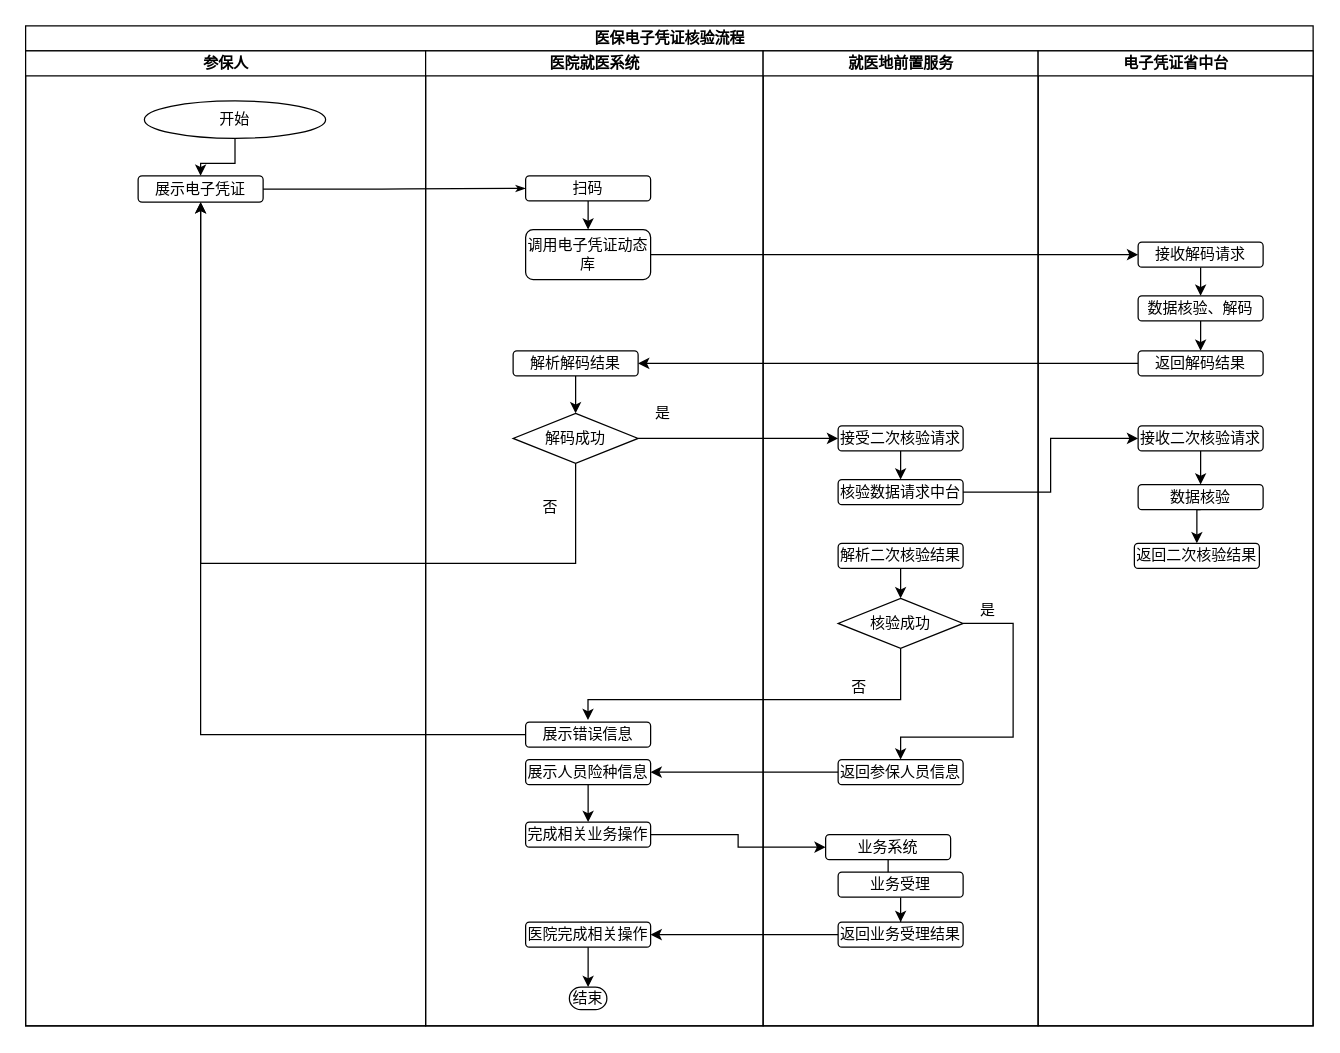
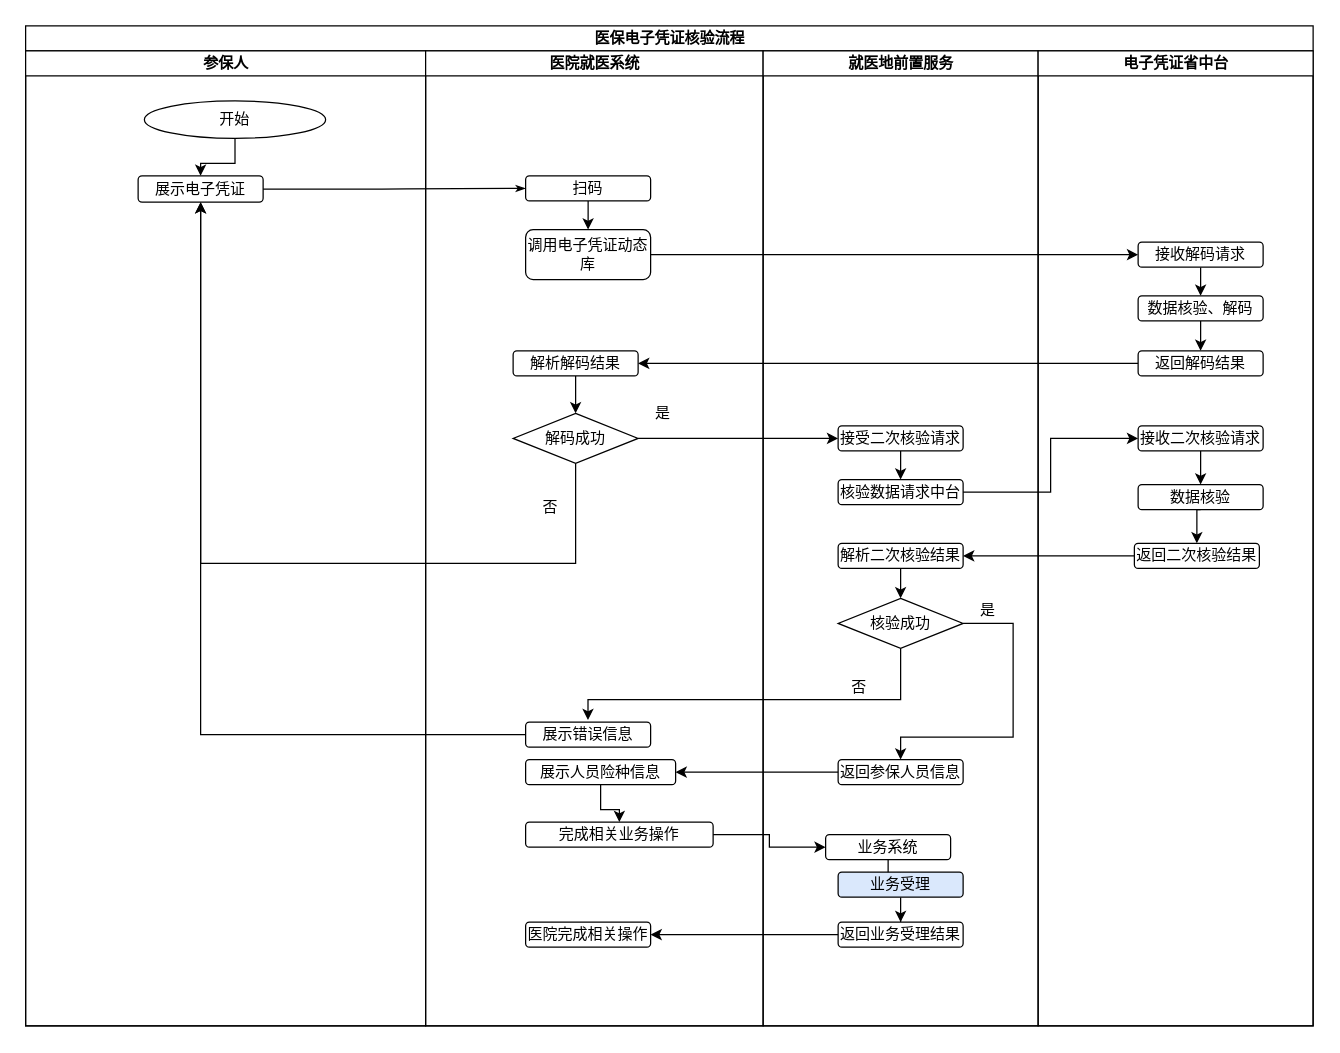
edge "返回二次核验结果" -> "解析二次核验结果": added
node "展示人员险种信息": size 125x25 -> 150x25
node "完成相关业务操作": size 125x25 -> 188x25
node "业务受理": fillcolor #ffffff -> #dae8fc
edge "医院完成相关操作" -> "结束": removed
node "结束": removed
